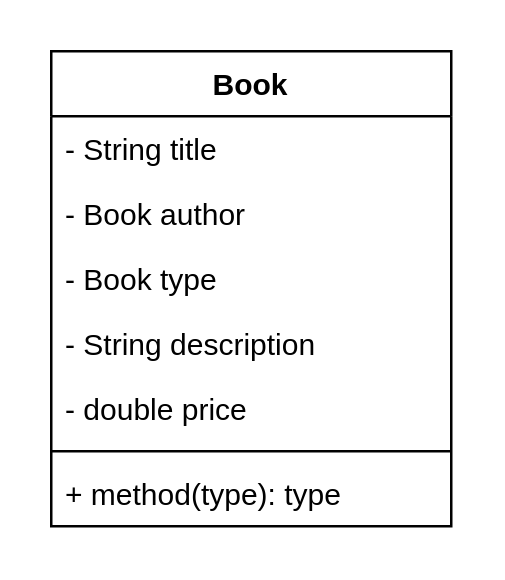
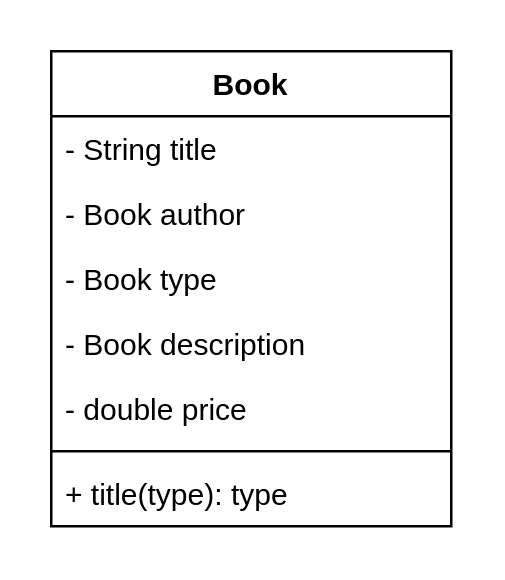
node "- String description": label "- String description" -> "- Book description"
node "+ method(type): type": label "+ method(type): type" -> "+ title(type): type"
